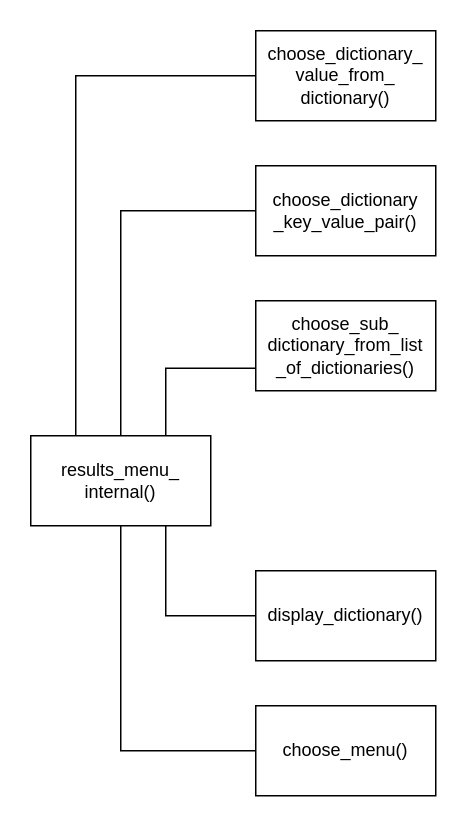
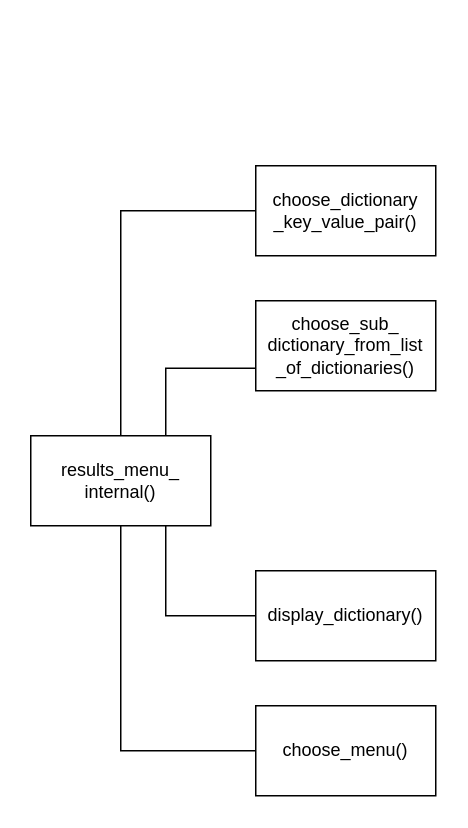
node "choose_dictionary_ value_from_ dictionary()": removed
edge "choose_dictionary_ value_from_ dictionary()" -- "results_menu_ internal()": removed
